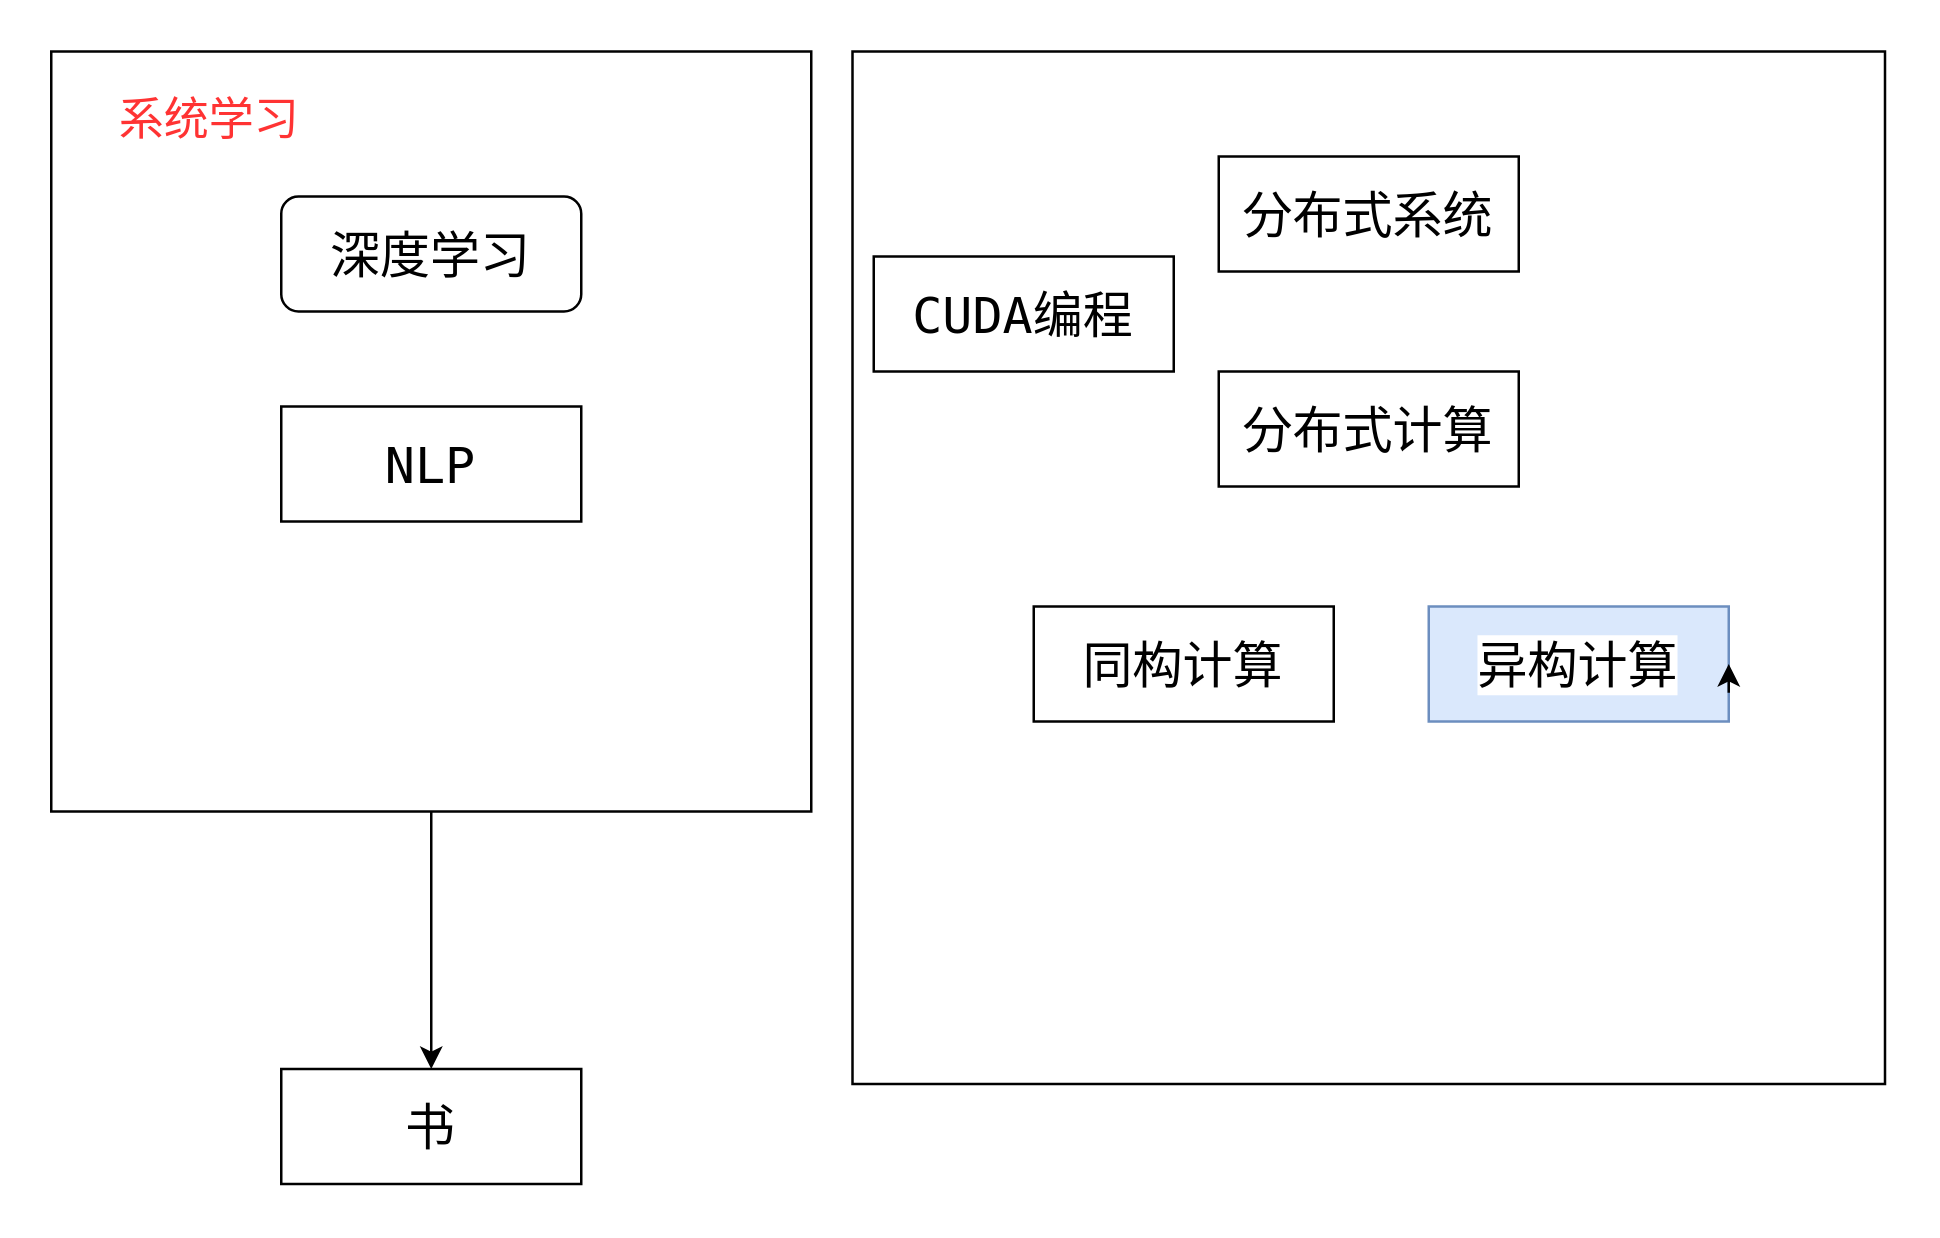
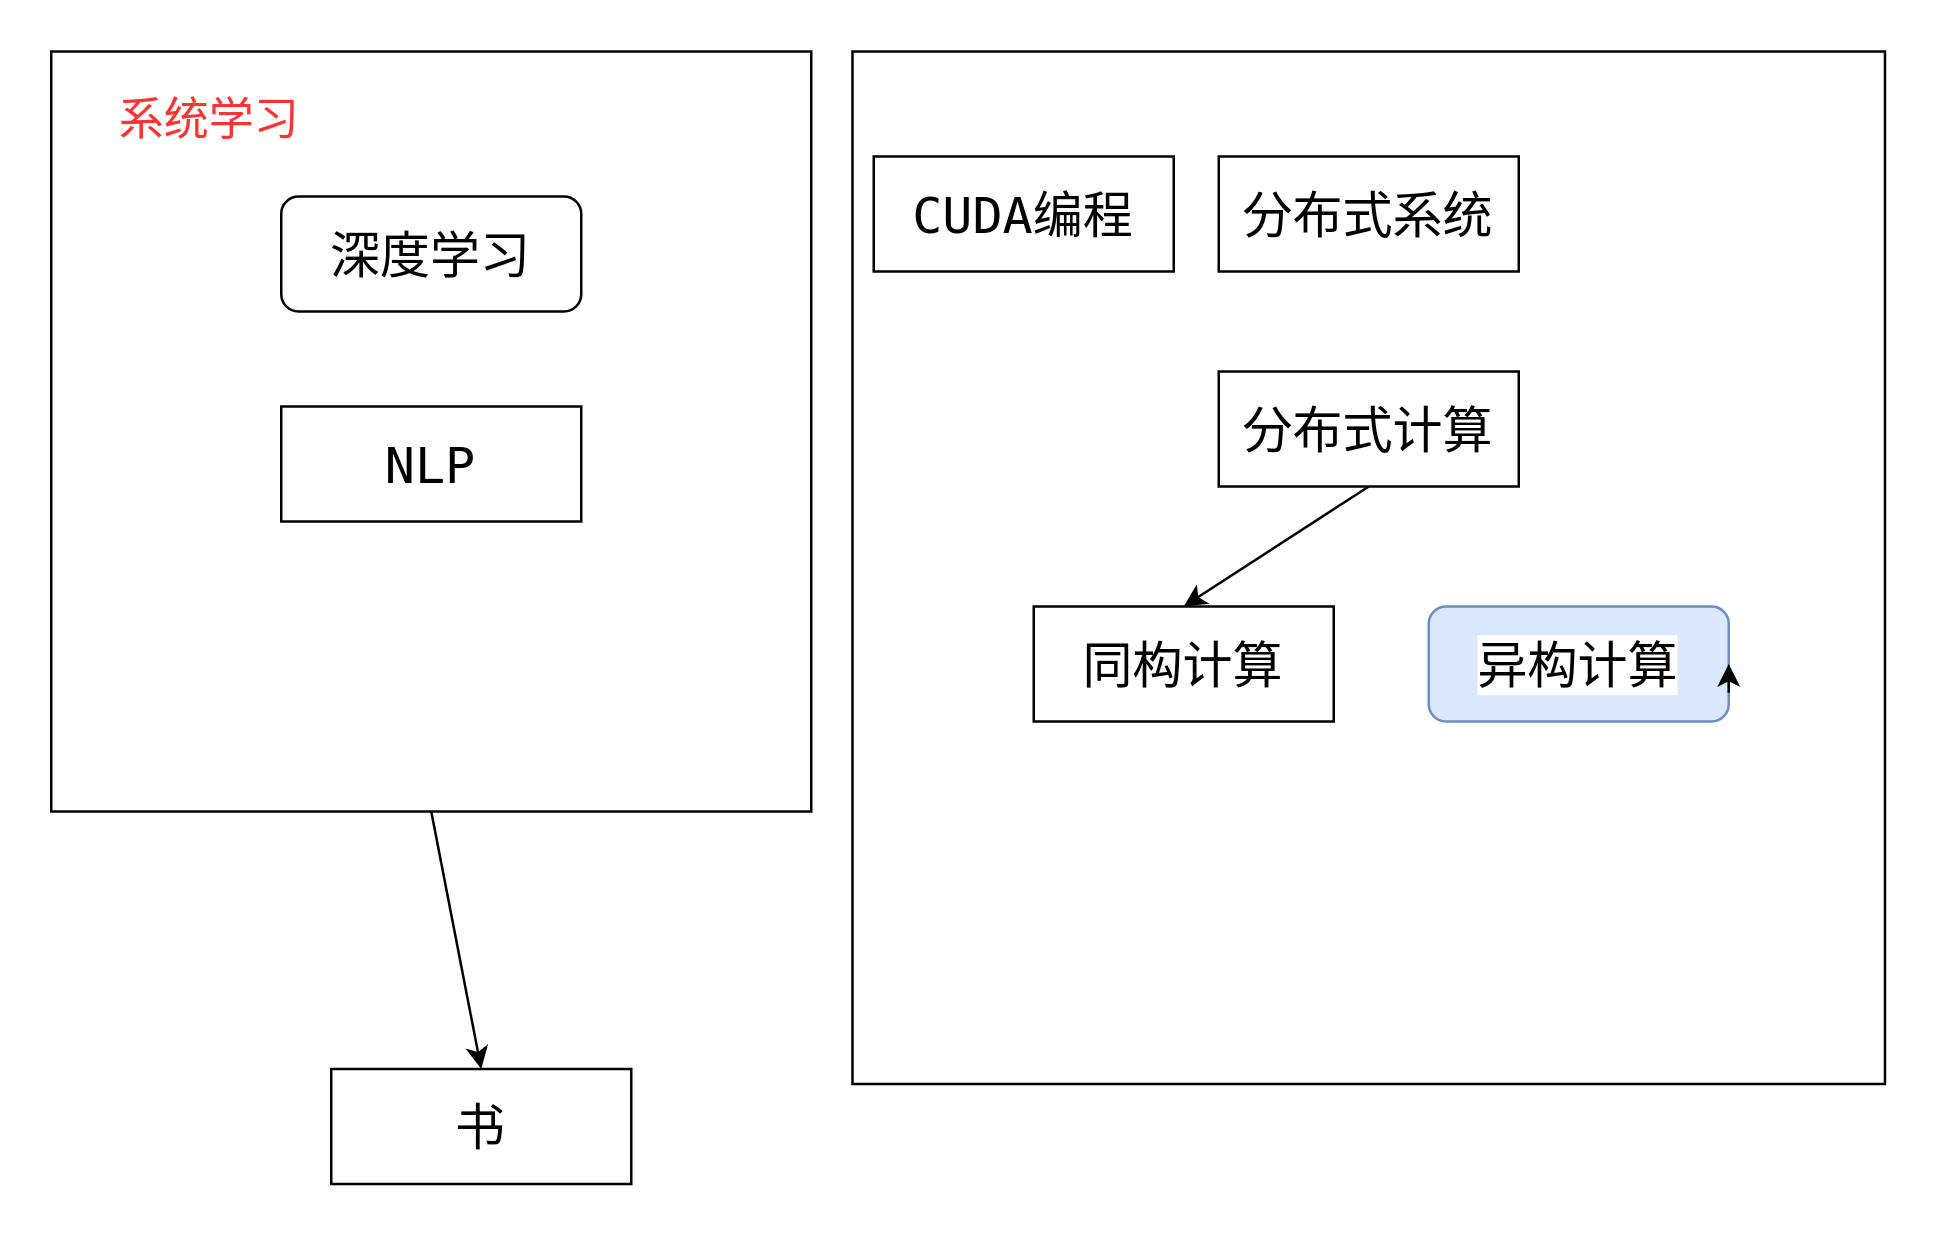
node "CUDA编程": moved (1024, 314) -> (1024, 214)
edge "分布式计算" -> "同构计算": added
node "异构计算": shape rectangle -> rounded rectangle
node "书": moved (431, 1126) -> (481, 1126)
